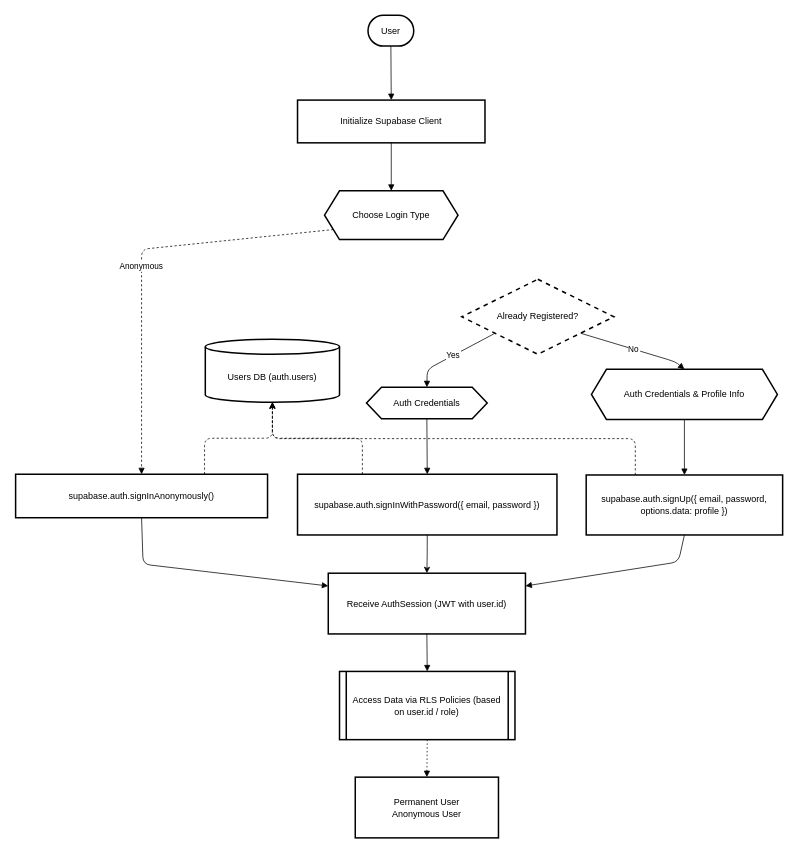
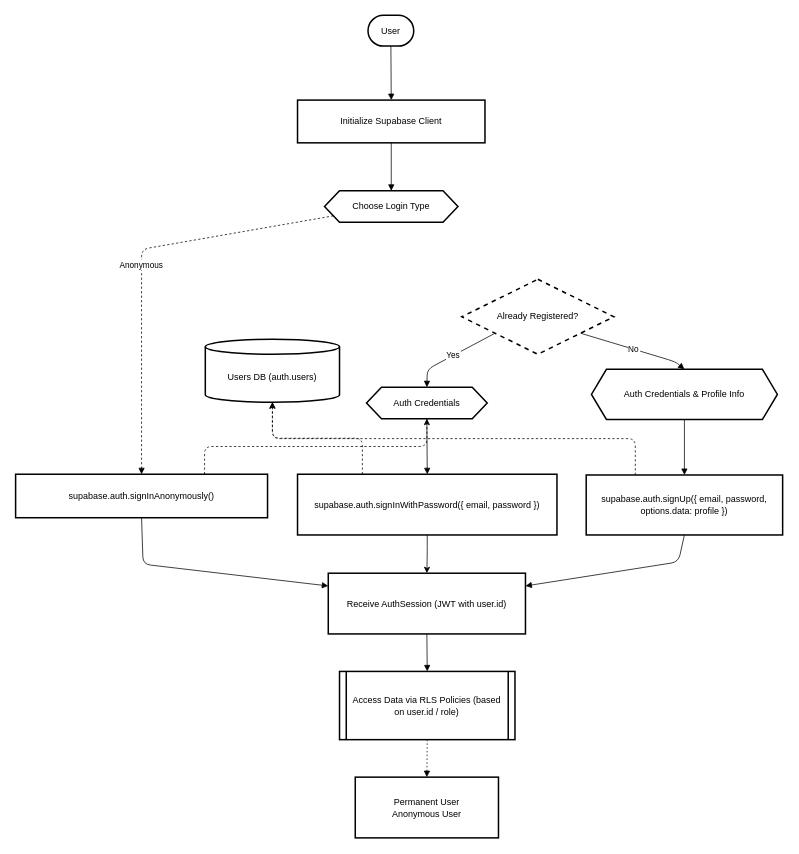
node "Choose Login Type": size 134x49 -> 134x32
edge "supabase.auth.signInAnonymously()" -> "Users DB (auth.users)": now "supabase.auth.signInAnonymously()" -> "Auth Credentials"
